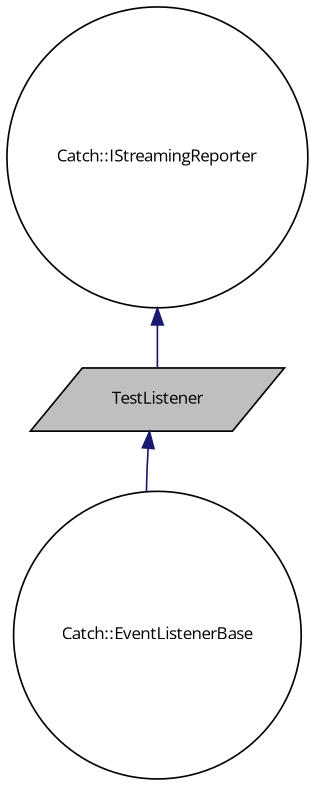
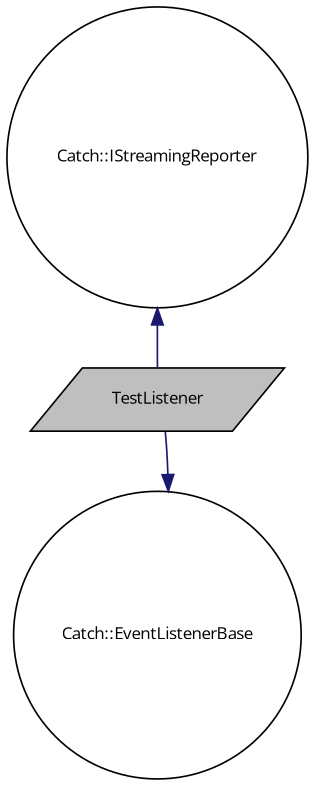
edge "Catch::EventListenerBase" -> "TestListener": reversed
